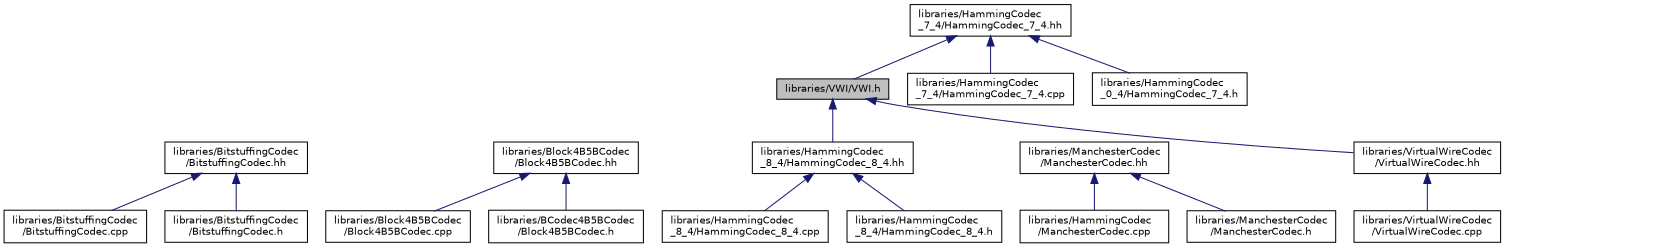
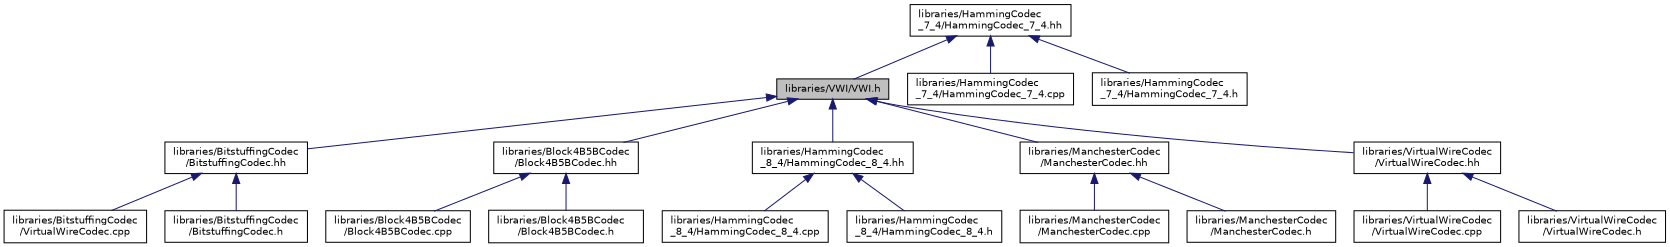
node "libraries/HammingCodec _0_4/HammingCodec_7_4.h": label "libraries/HammingCodec _0_4/HammingCodec_7_4.h" -> "libraries/HammingCodec _7_4/HammingCodec_7_4.h"
edge "libraries/Block4B5BCodec /Block4B5BCodec.hh" -> "libraries/VWI/VWI.h": added
edge "libraries/ManchesterCodec /ManchesterCodec.hh" -> "libraries/VWI/VWI.h": added
edge "libraries/BitstuffingCodec /BitstuffingCodec.hh" -> "libraries/VWI/VWI.h": added
node "libraries/BitstuffingCodec /BitstuffingCodec.cpp": label "libraries/BitstuffingCodec /BitstuffingCodec.cpp" -> "libraries/BitstuffingCodec /VirtualWireCodec.cpp"
node "libraries/BCodec4B5BCodec /Block4B5BCodec.h": label "libraries/BCodec4B5BCodec /Block4B5BCodec.h" -> "libraries/Block4B5BCodec /Block4B5BCodec.h"
node "libraries/HammingCodec /ManchesterCodec.cpp": label "libraries/HammingCodec /ManchesterCodec.cpp" -> "libraries/ManchesterCodec /ManchesterCodec.cpp"
node "libraries/VirtualWireCodec /VirtualWireCodec.h": added
